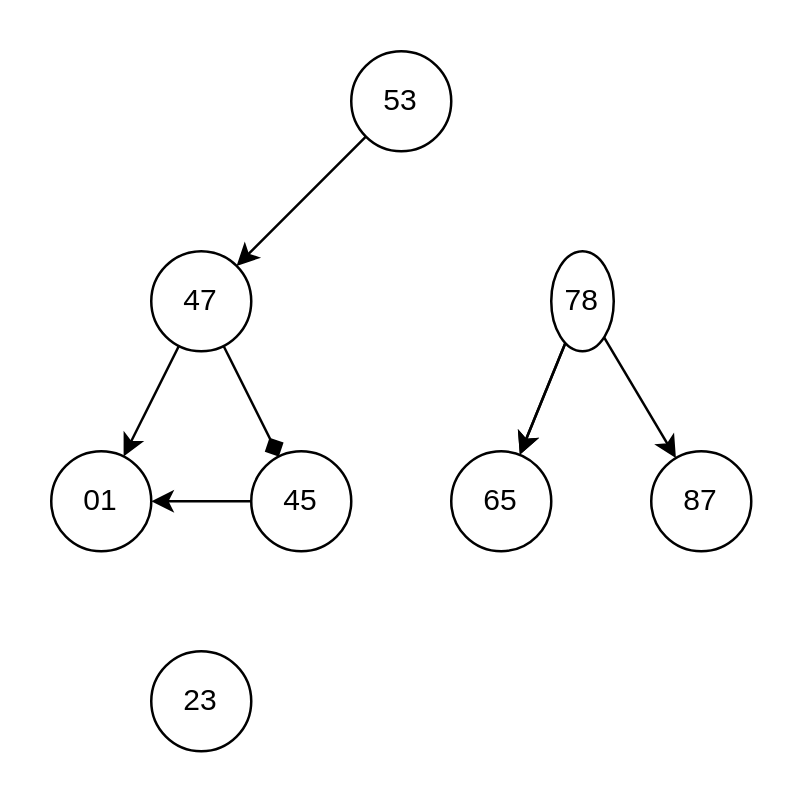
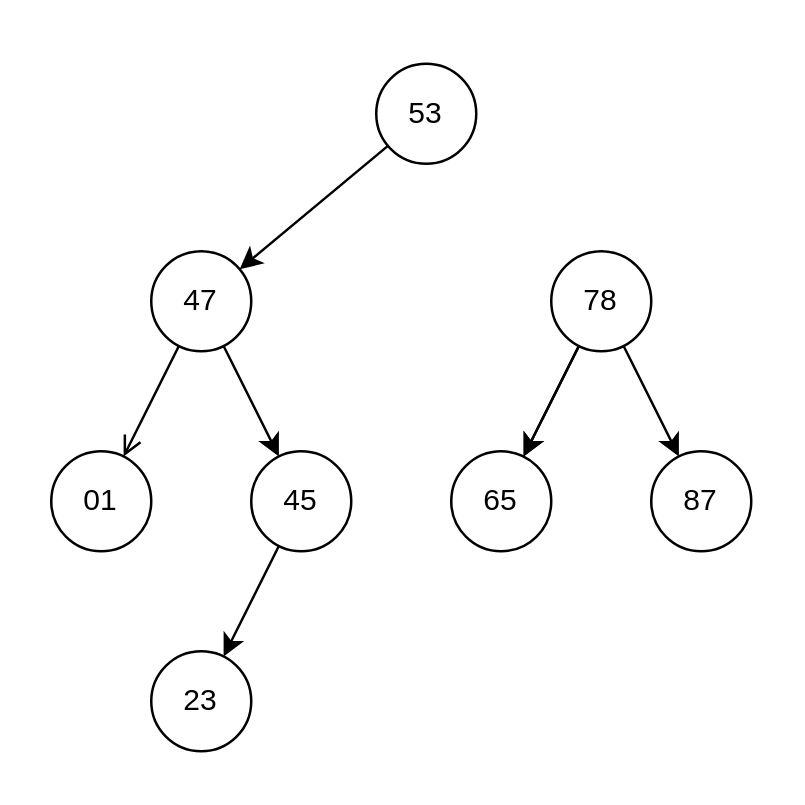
node "53": moved (401, 101) -> (426, 114)
node "78": size 63x100 -> 100x100
edge "47" -> "45": arrowhead diamond -> classic
edge "47" -> "01": arrowhead classic -> open
edge "45" -> "01": now "45" -> "23"
